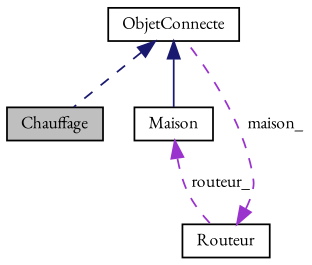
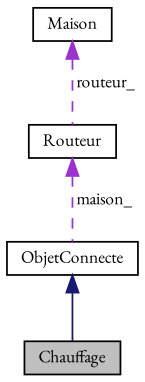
edge "Chauffage" -> "ObjetConnecte": style dashed -> solid
edge "Maison" -> "ObjetConnecte": removed
